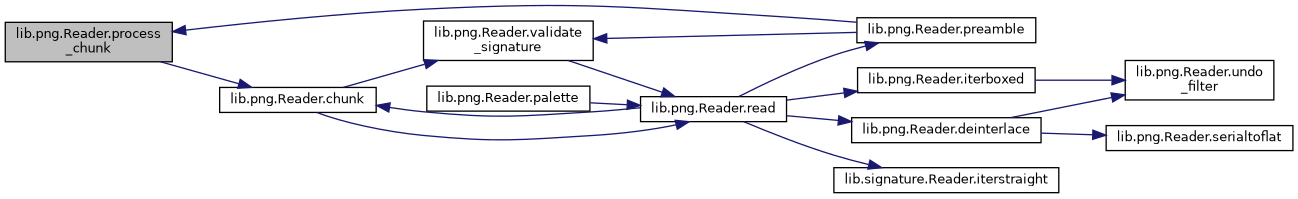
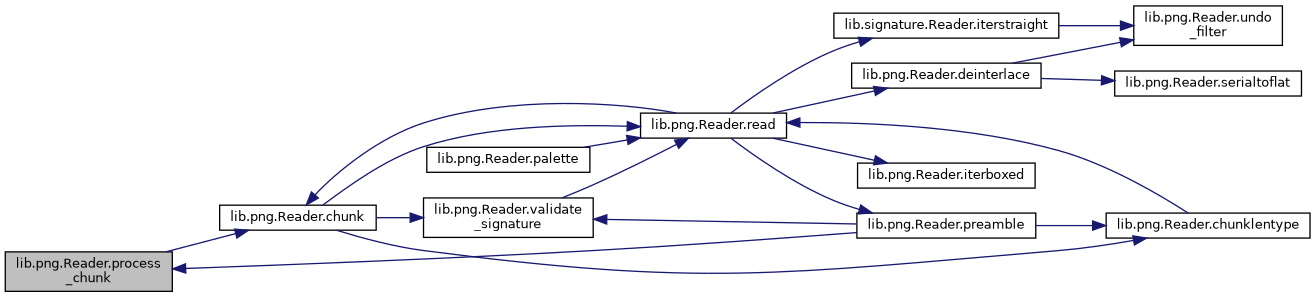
edge "lib.png.Reader.iterboxed" -> "lib.png.Reader.undo _filter": now "lib.signature.Reader.iterstraight" -> "lib.png.Reader.undo _filter"
node "lib.png.Reader.chunklentype": added
